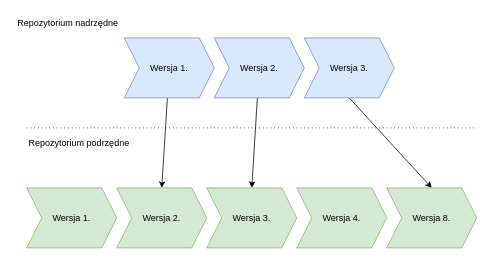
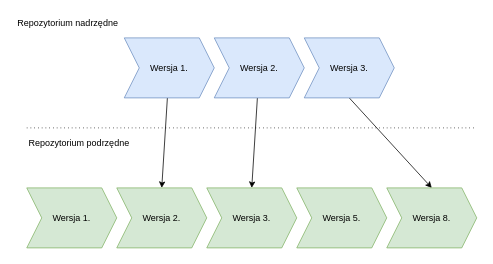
node "Wersja 4.": label "Wersja 4." -> "Wersja 5."
